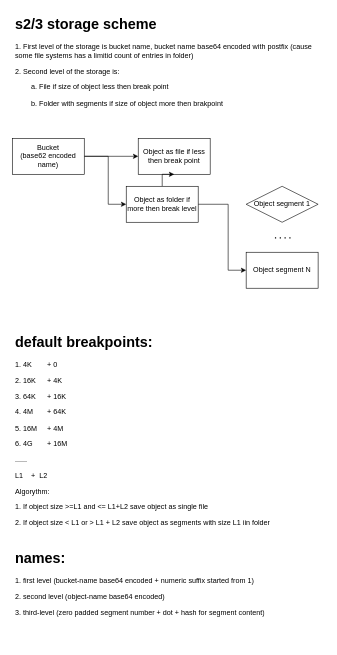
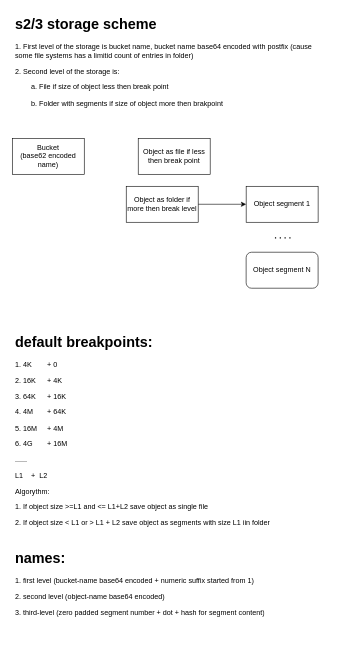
edge "Bucket (base62 encoded name)" -> "Object as file if less then break point": removed
edge "Object as folder if more then break level" -> "Object as file if less then break point": now "Object as folder if more then break level" -> "Object segment 1"
edge "Bucket (base62 encoded name)" -> "Object as folder if more then break level": removed
node "Object segment 1": shape diamond -> rectangle
edge "Object as folder if more then break level" -> "Object segment N": removed
node "Object segment N": shape rectangle -> rounded rectangle
